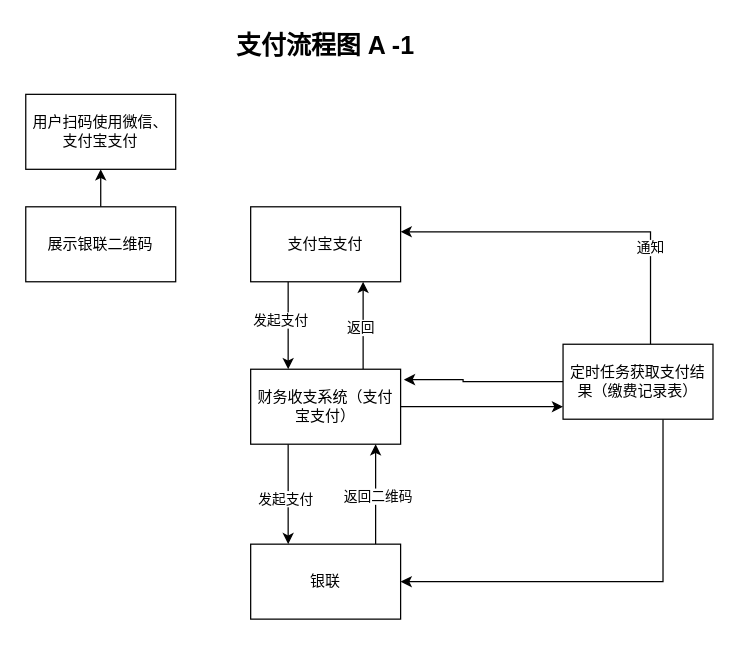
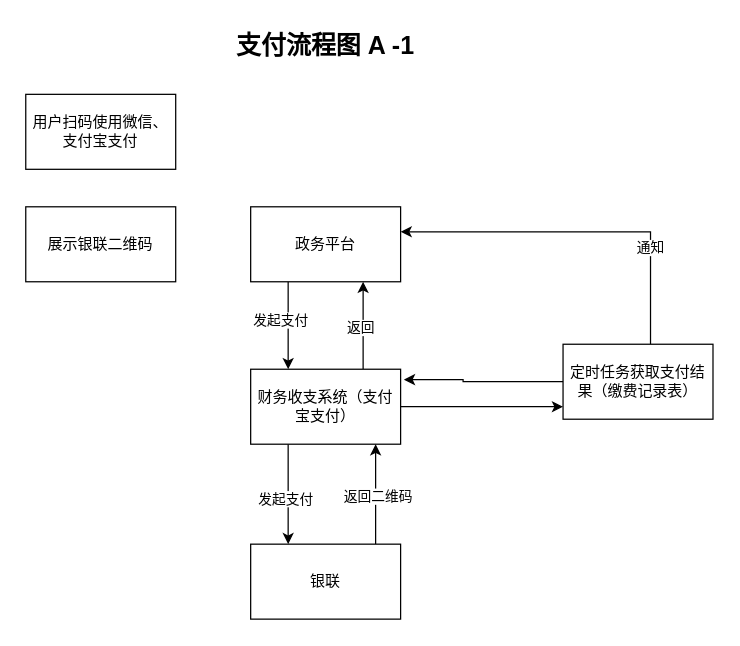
edge "展示银联二维码" -> "用户扫码使用微信、支付宝支付": removed
node "支付宝支付": label "支付宝支付" -> "政务平台"
edge "定时任务获取支付结果（缴费记录表）" -> "银联": removed
